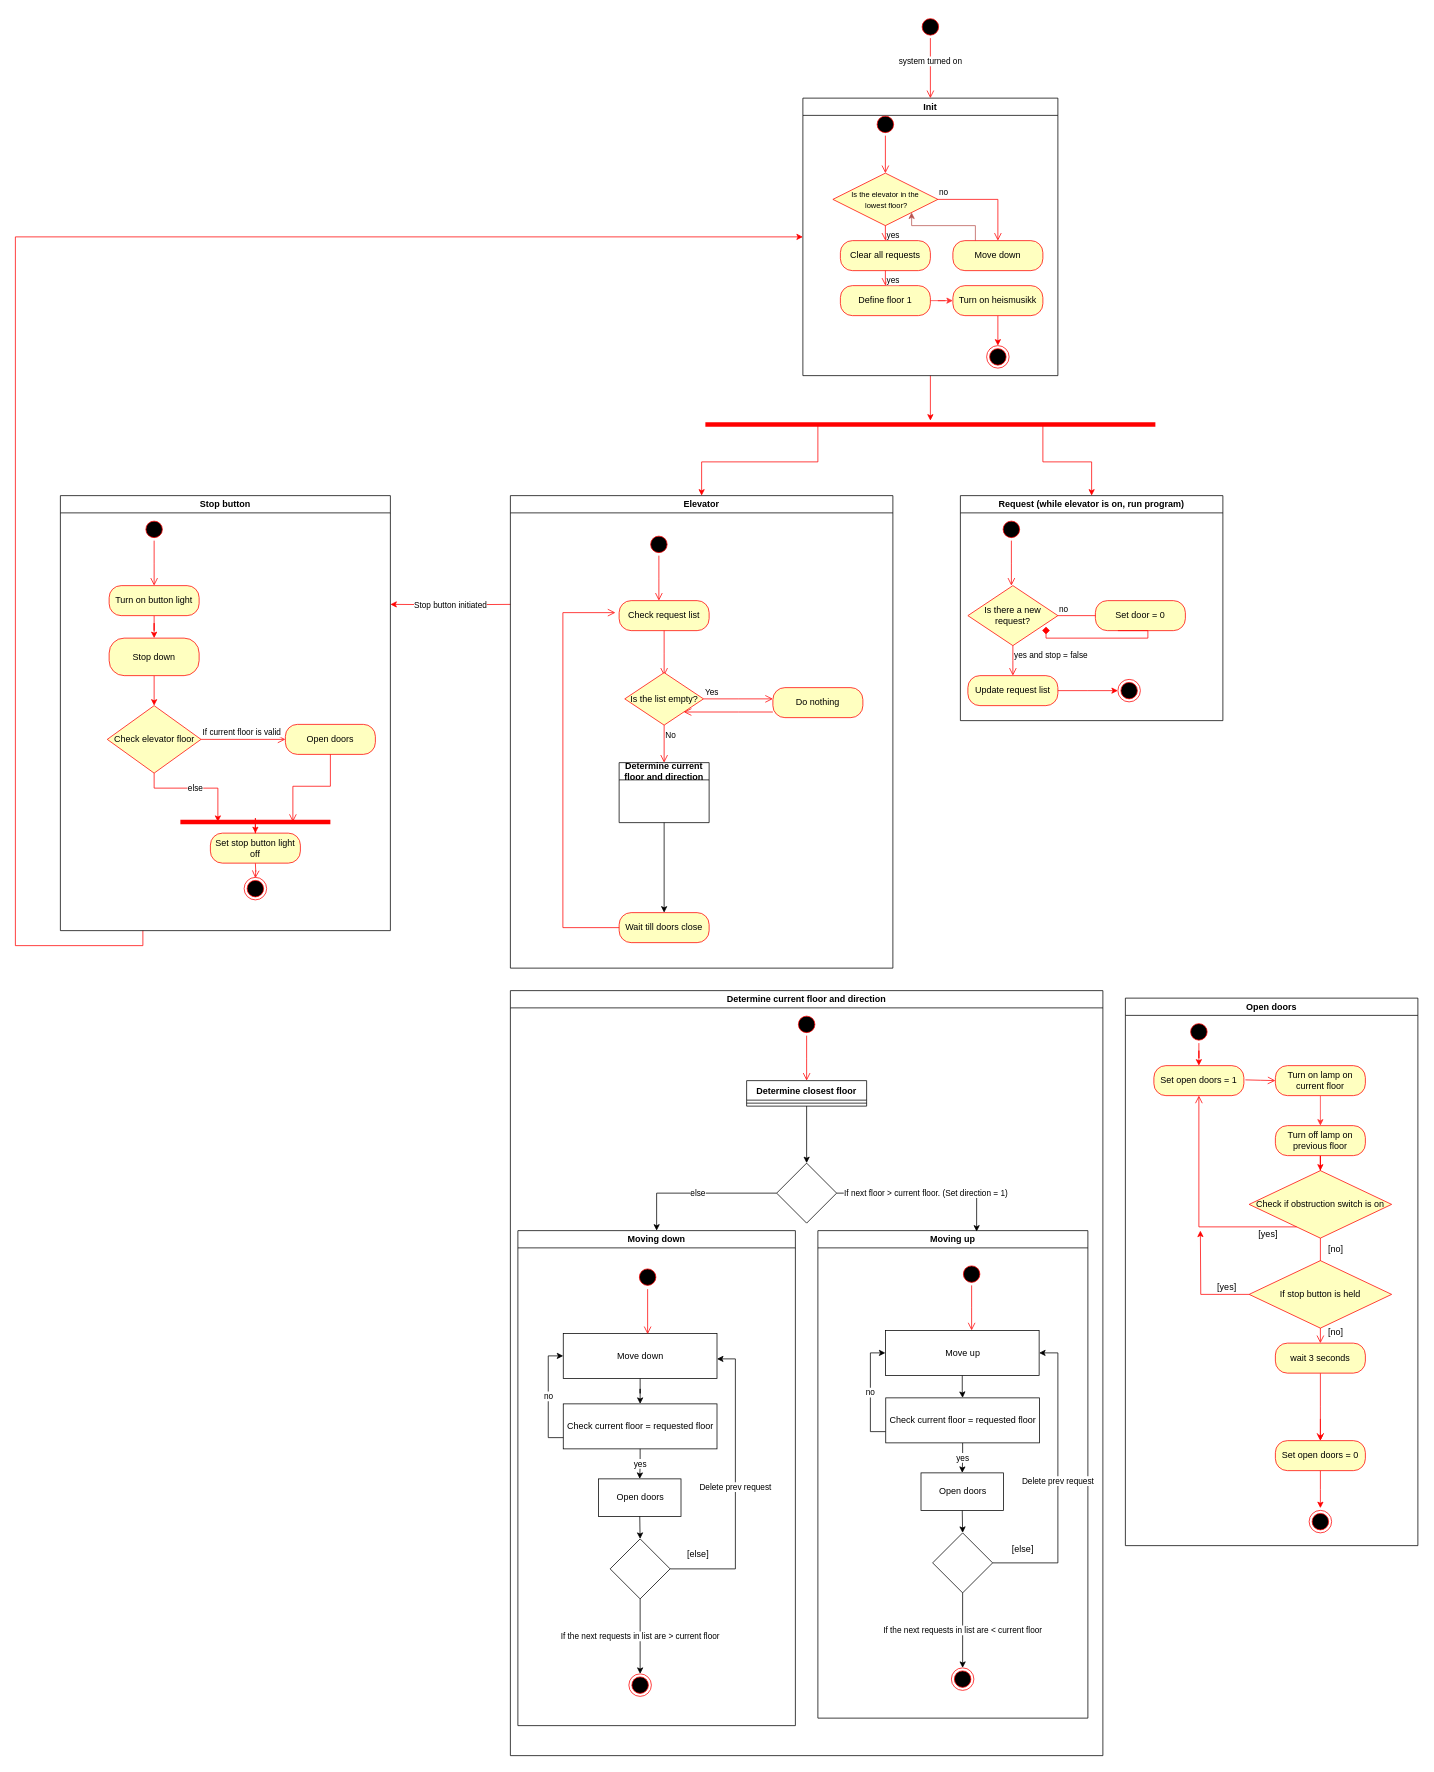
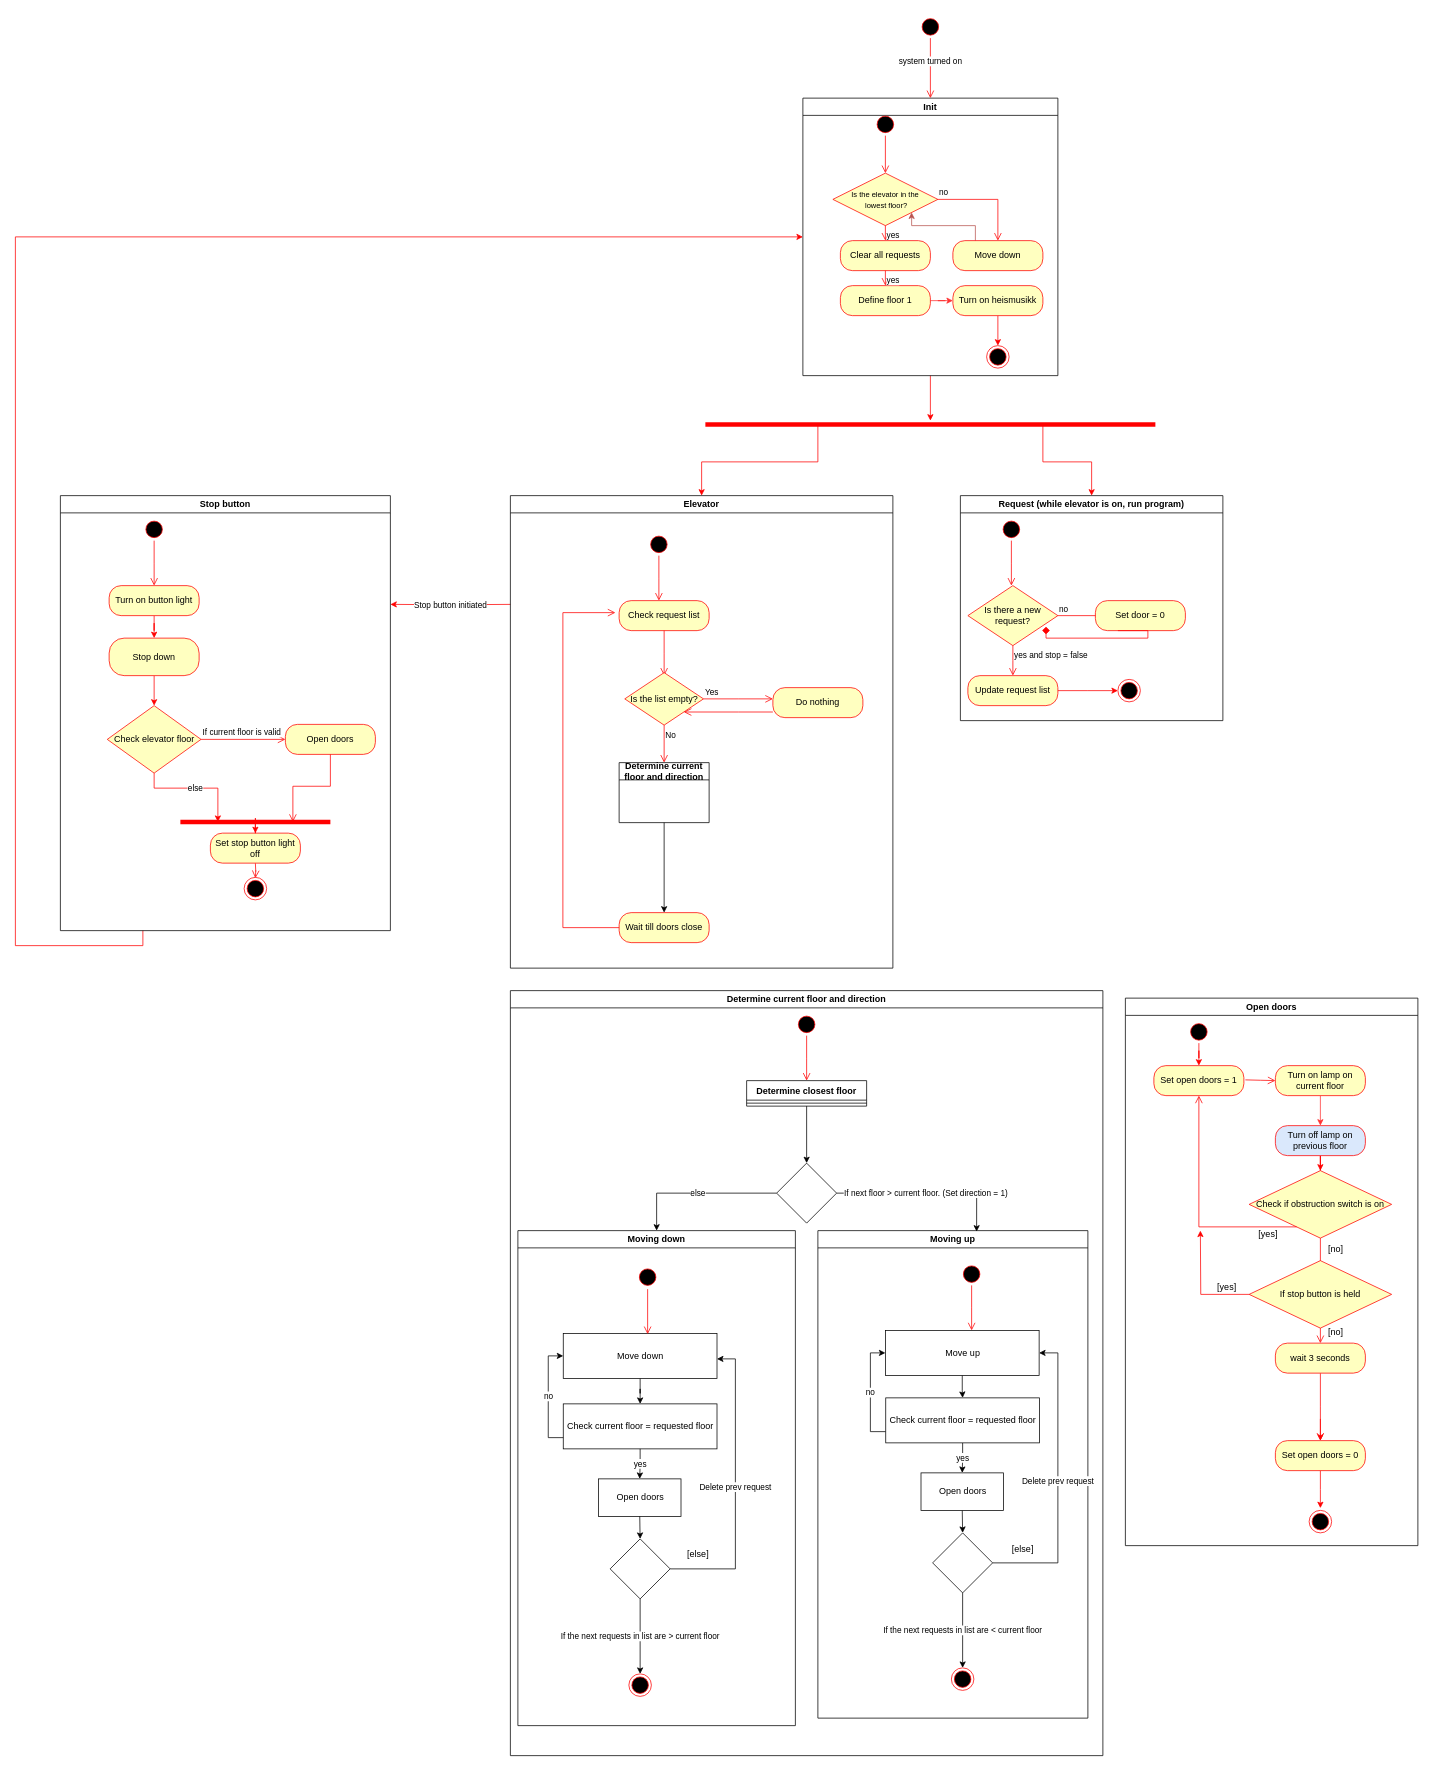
node "Turn off lamp on previous floor": fillcolor #ffffc0 -> #dae8fc
